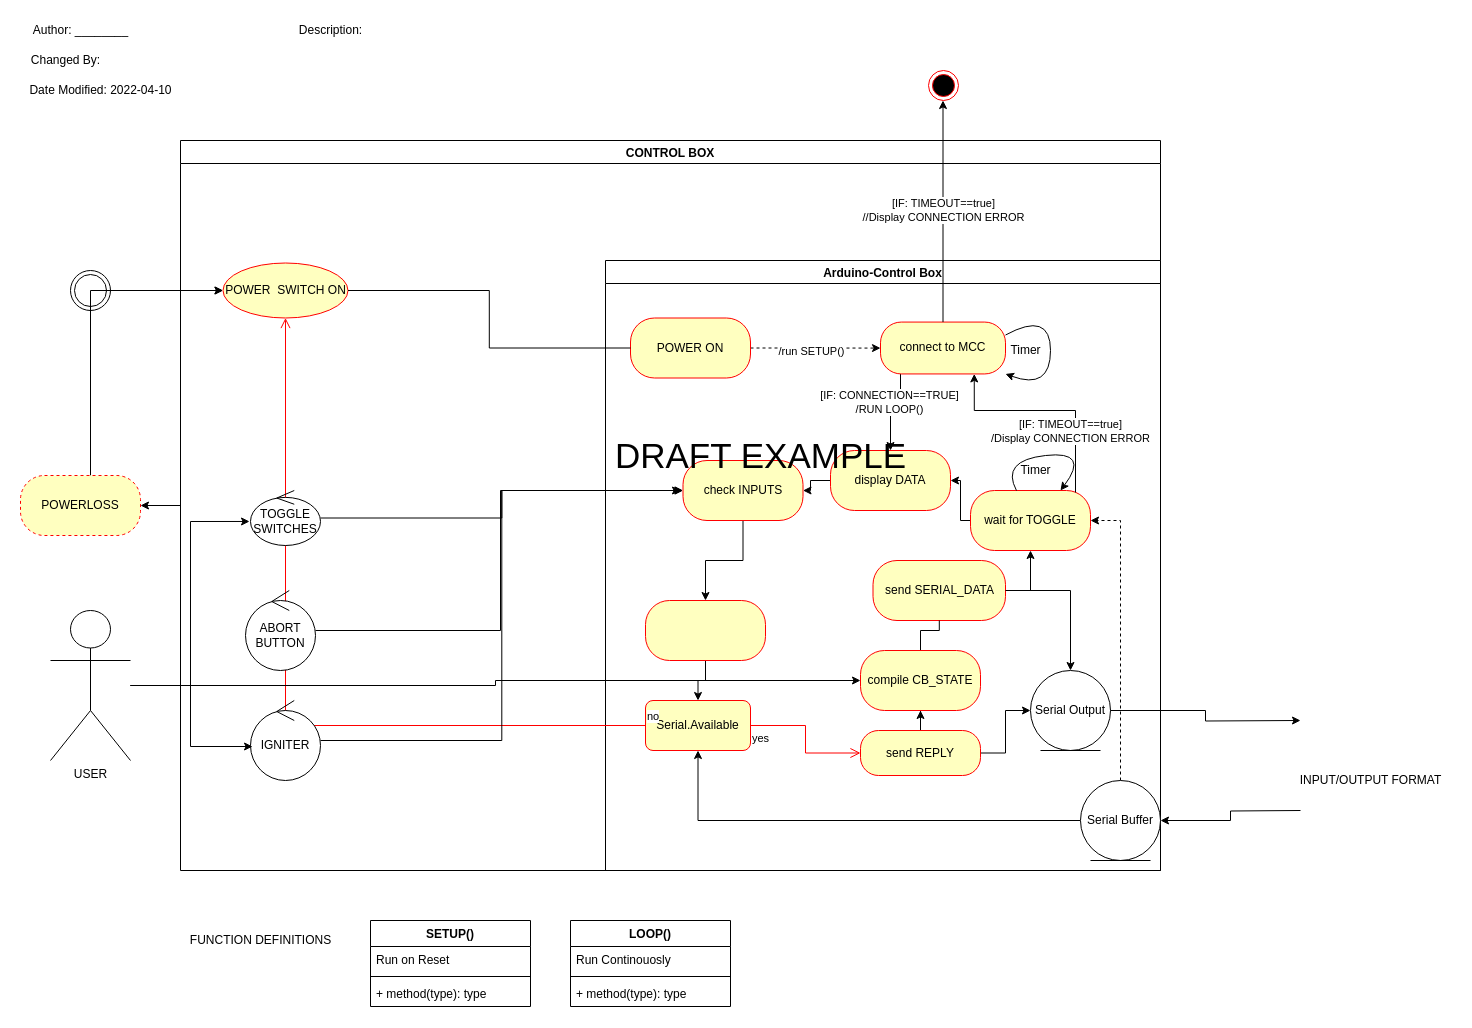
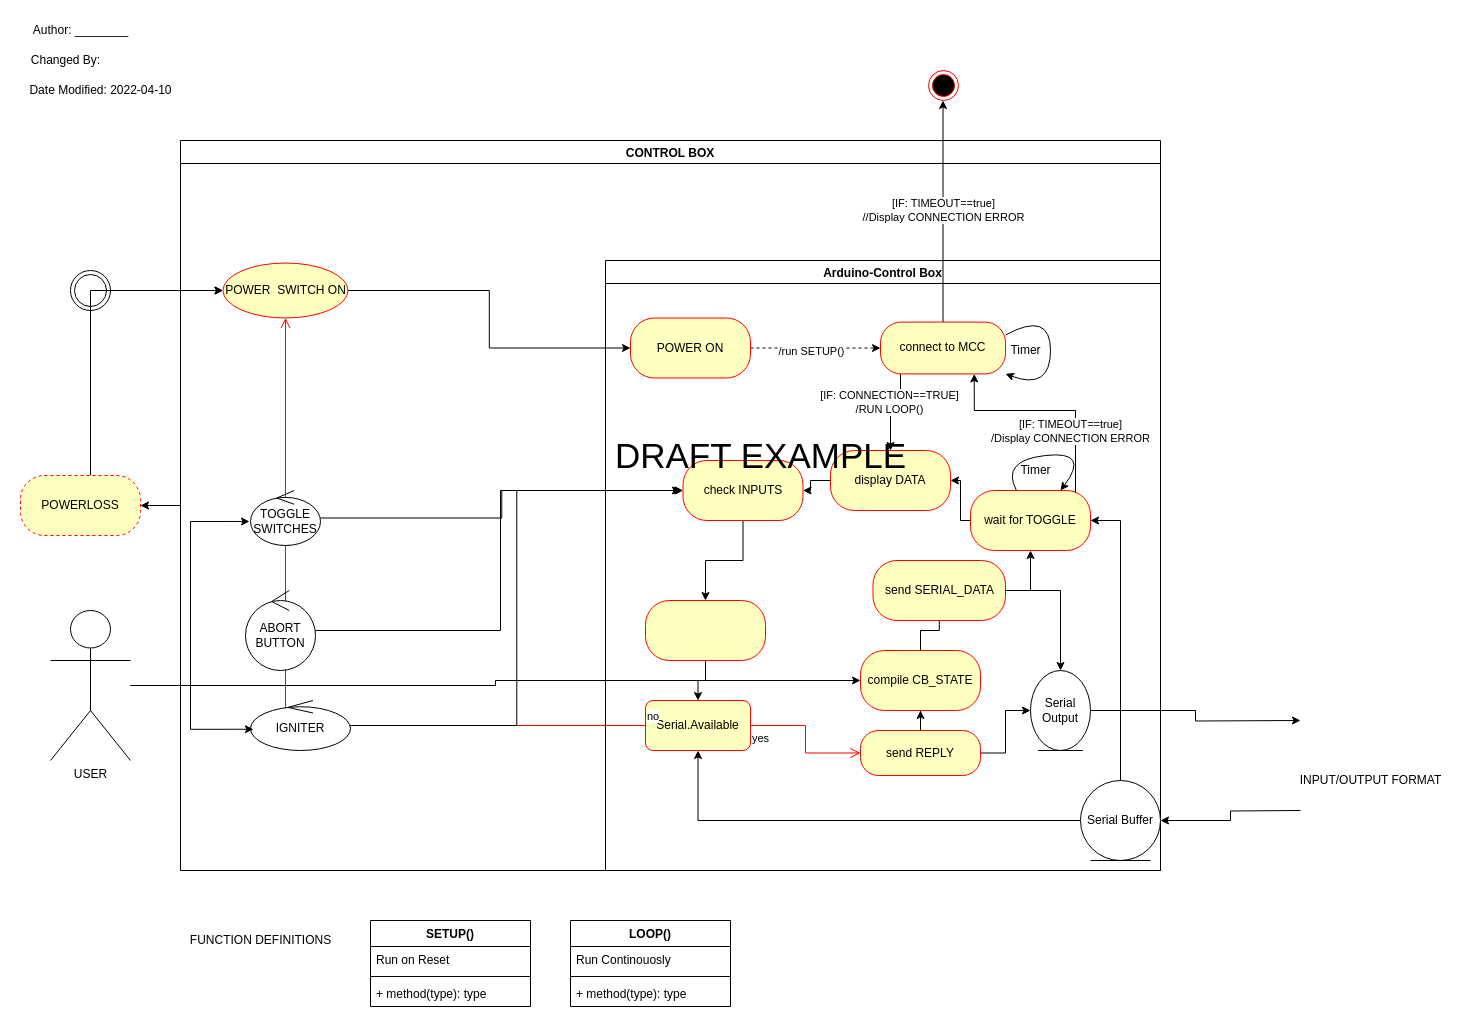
node "Description:": removed
edge "POWER SWITCH ON" -- "POWER ON": arrowhead none -> classic
edge "Serial Buffer" -> "wait for TOGGLE": style dashed -> solid
node "Serial Output": size 80x80 -> 60x80
node "IGNITER": size 70x80 -> 100x50
